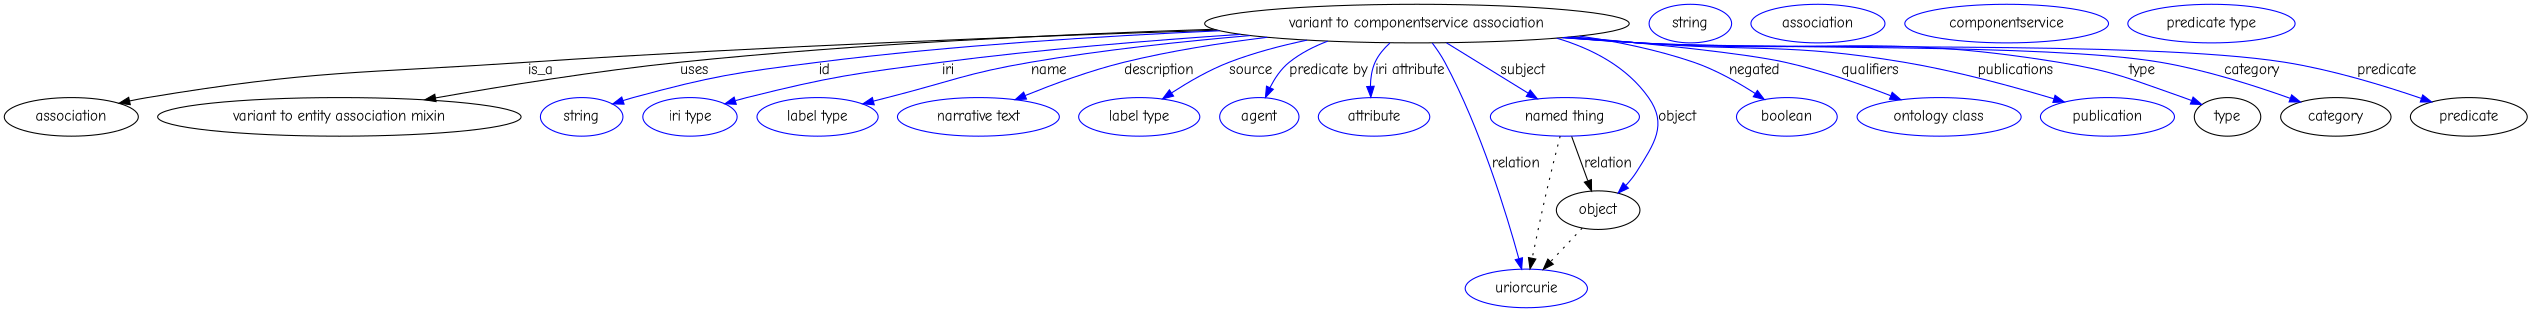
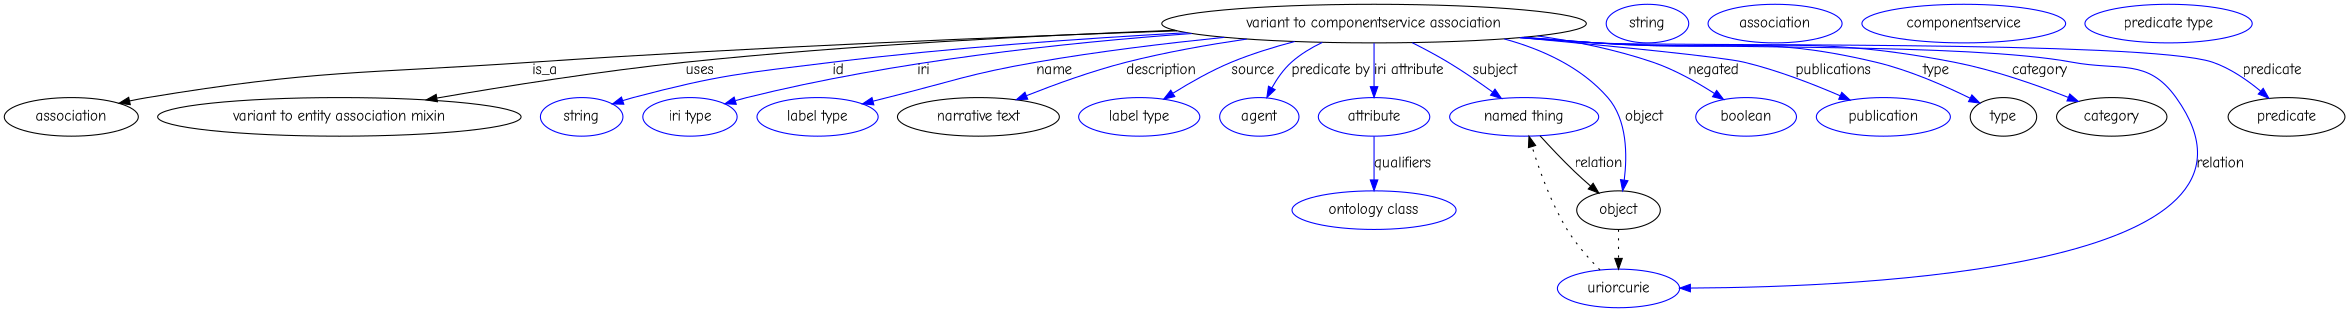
edge "variant to componentservice association" -> "ontology class": now "attribute" -> "ontology class"
node "narrative text": color blue -> black
edge "named thing" -> "uriorcurie": reversed
